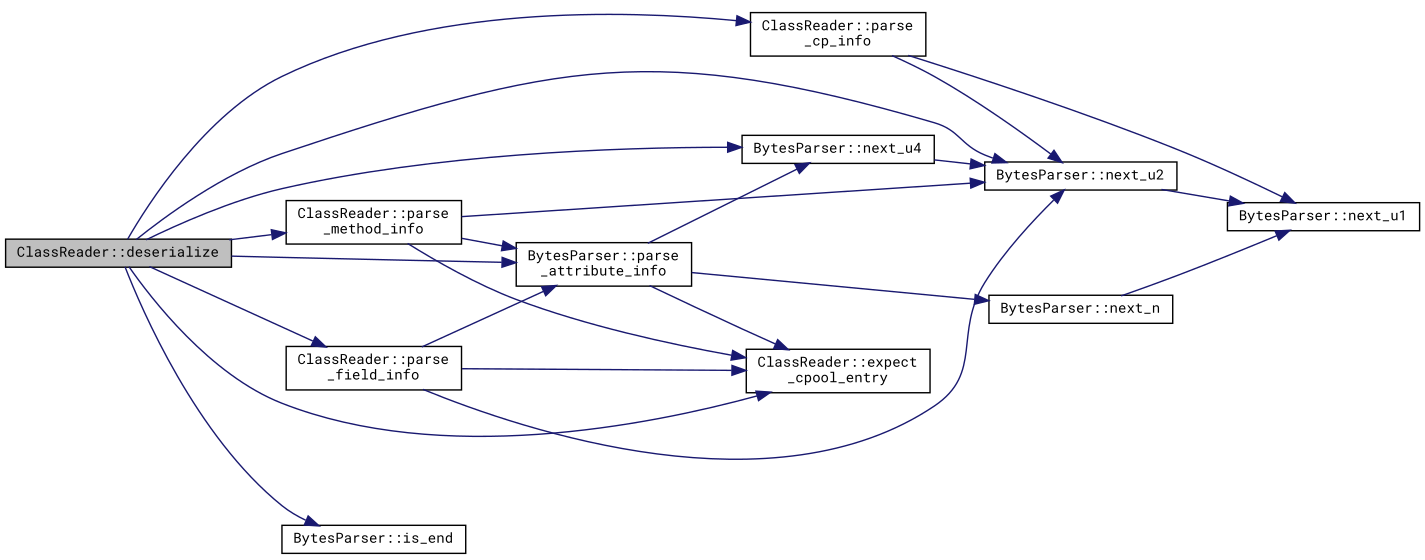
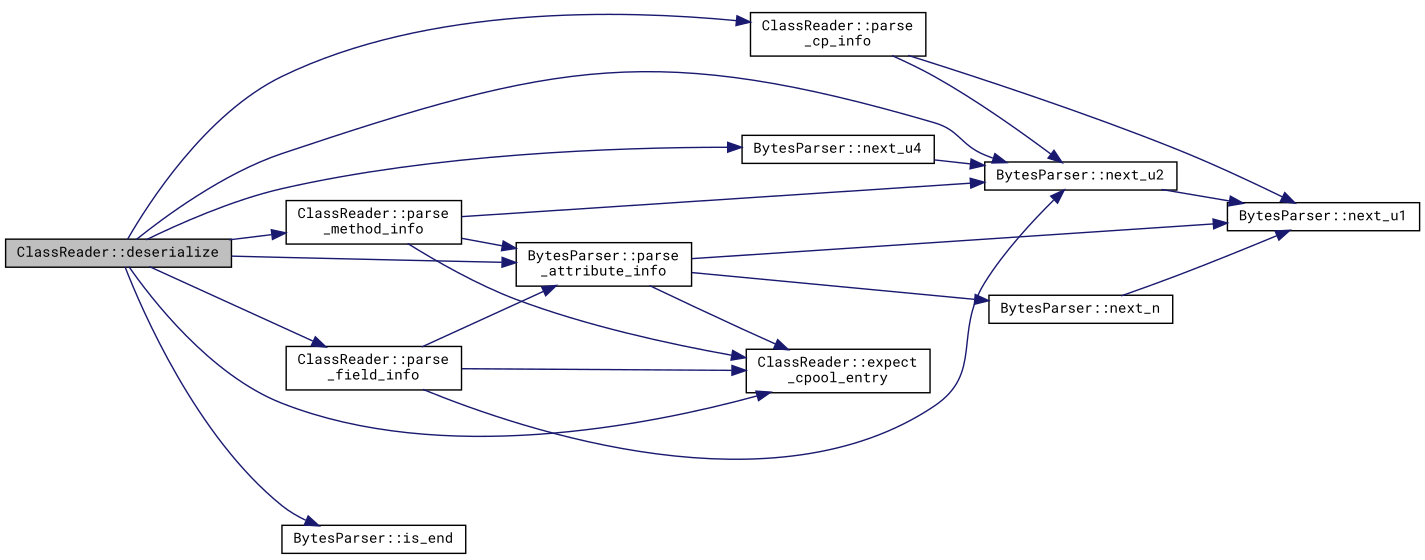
edge "BytesParser::parse _attribute_info" -> "BytesParser::next_u4": now "BytesParser::parse _attribute_info" -> "BytesParser::next_u1"
